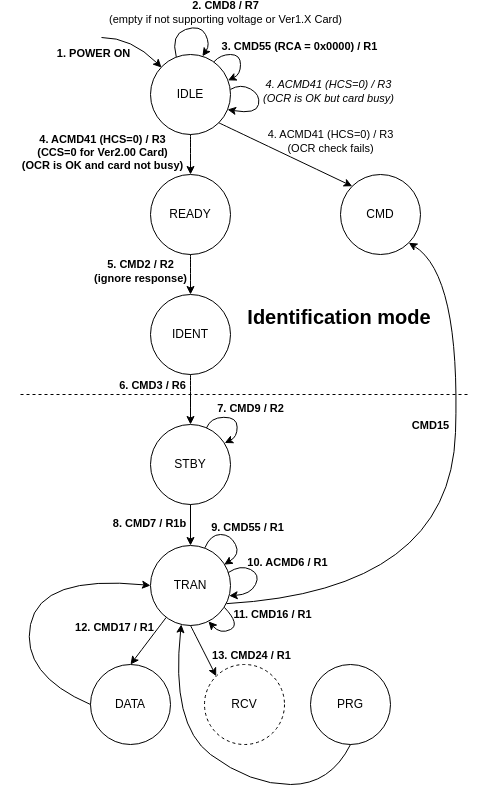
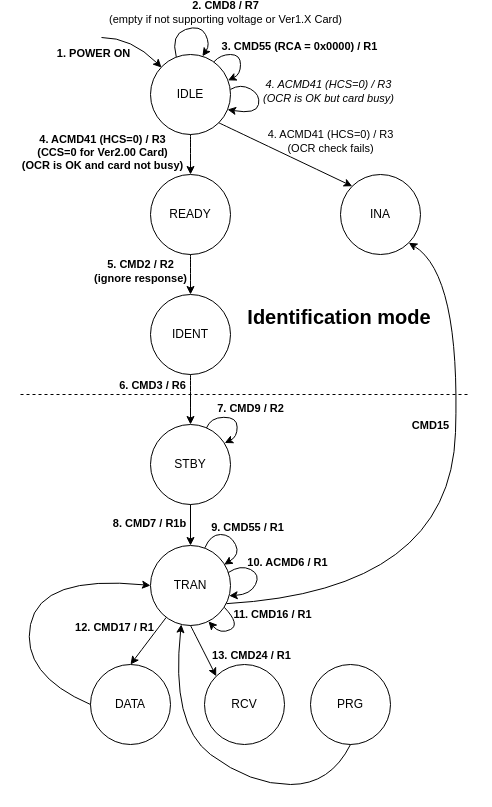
node "CMD": label "CMD" -> "INA"
node "RCV": style dashed -> solid
